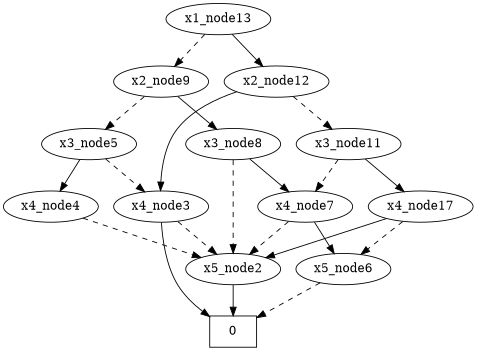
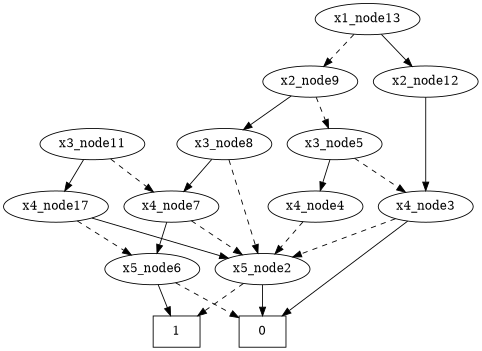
edge "x2_node12" -> "x3_node11": removed
node "1": added
